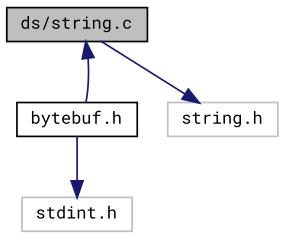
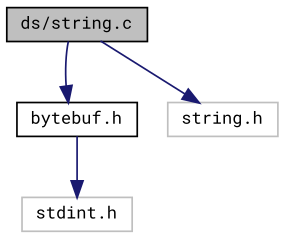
edge "bytebuf.h" -> "ds/string.c": reversed
